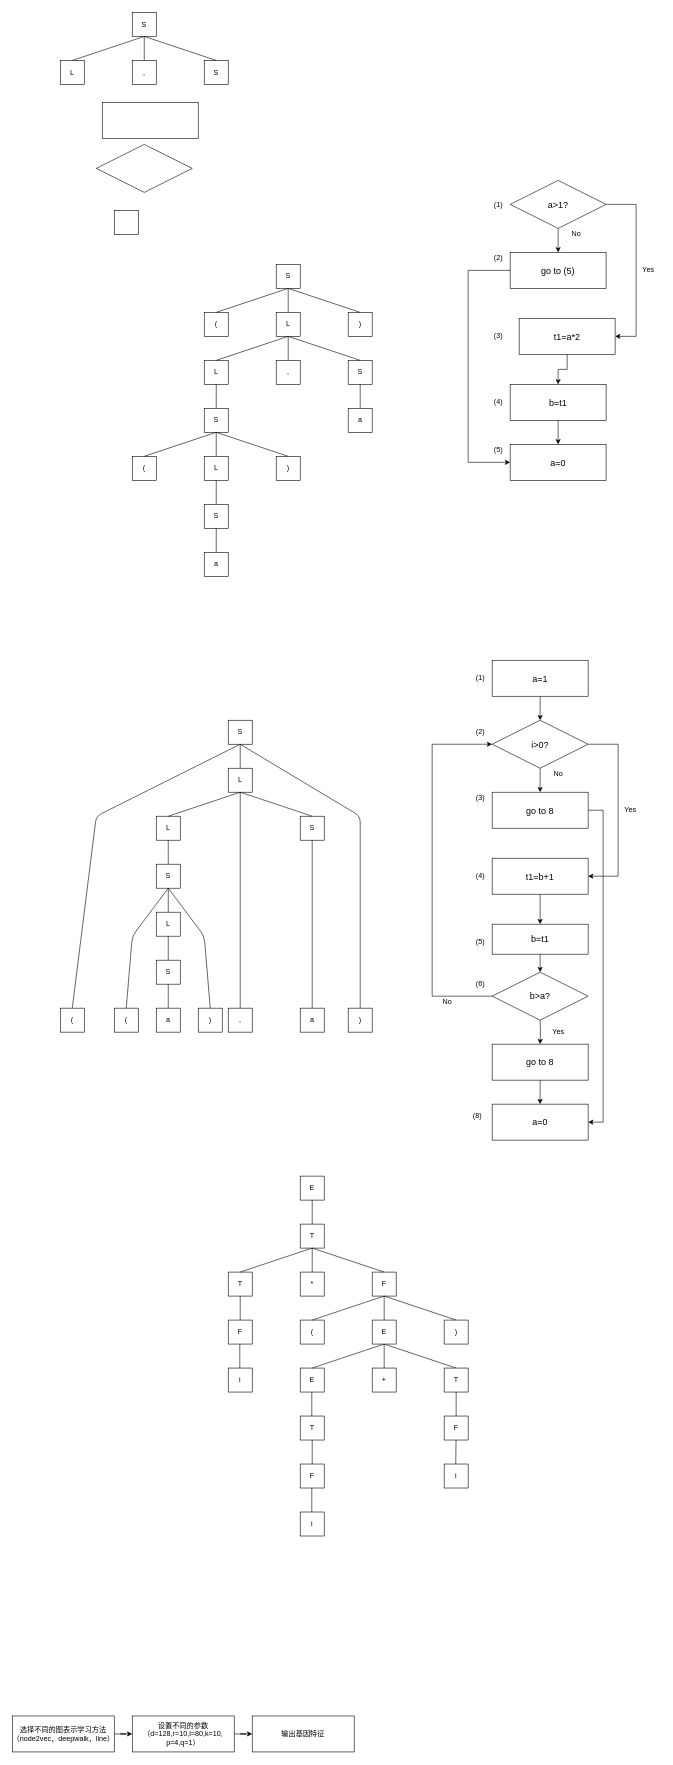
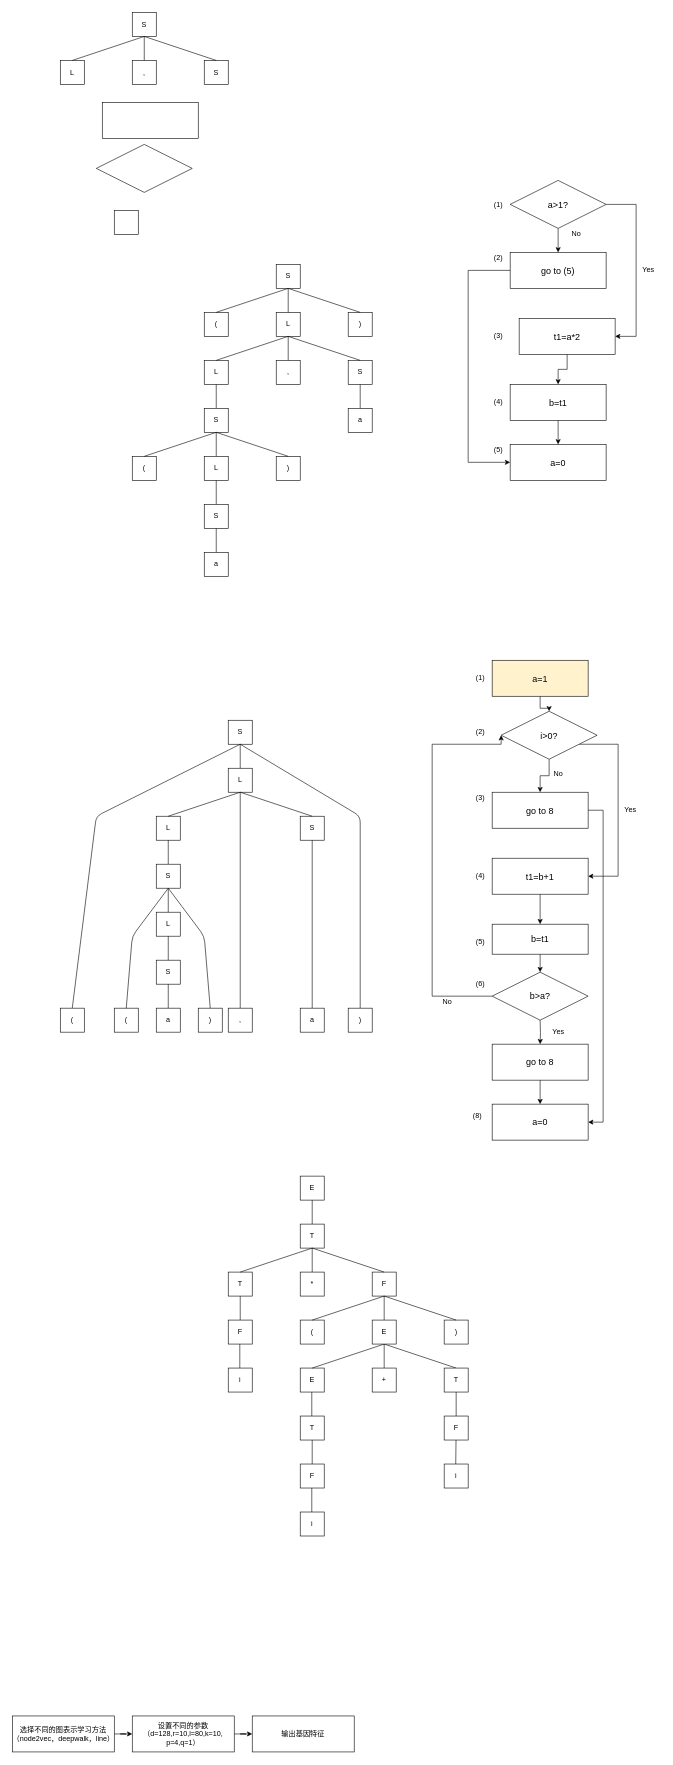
node "a=1": fillcolor #ffffff -> #fff2cc
node "i>0?": moved (540, 744) -> (549, 735)
